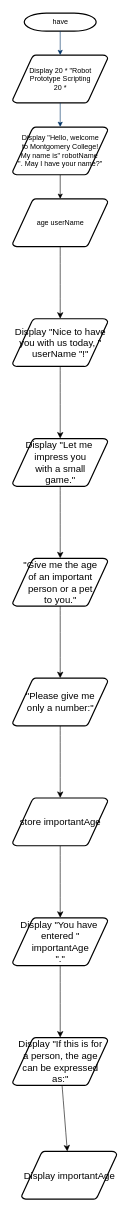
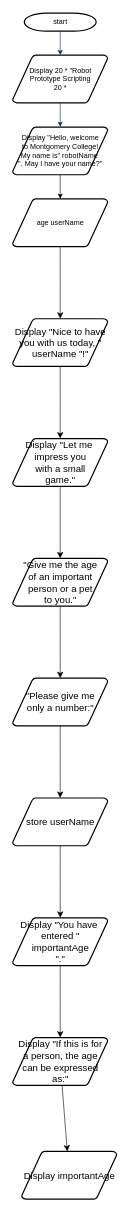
node "have": label "have" -> "start"
node "store importantAge": label "store importantAge" -> "store userName"
